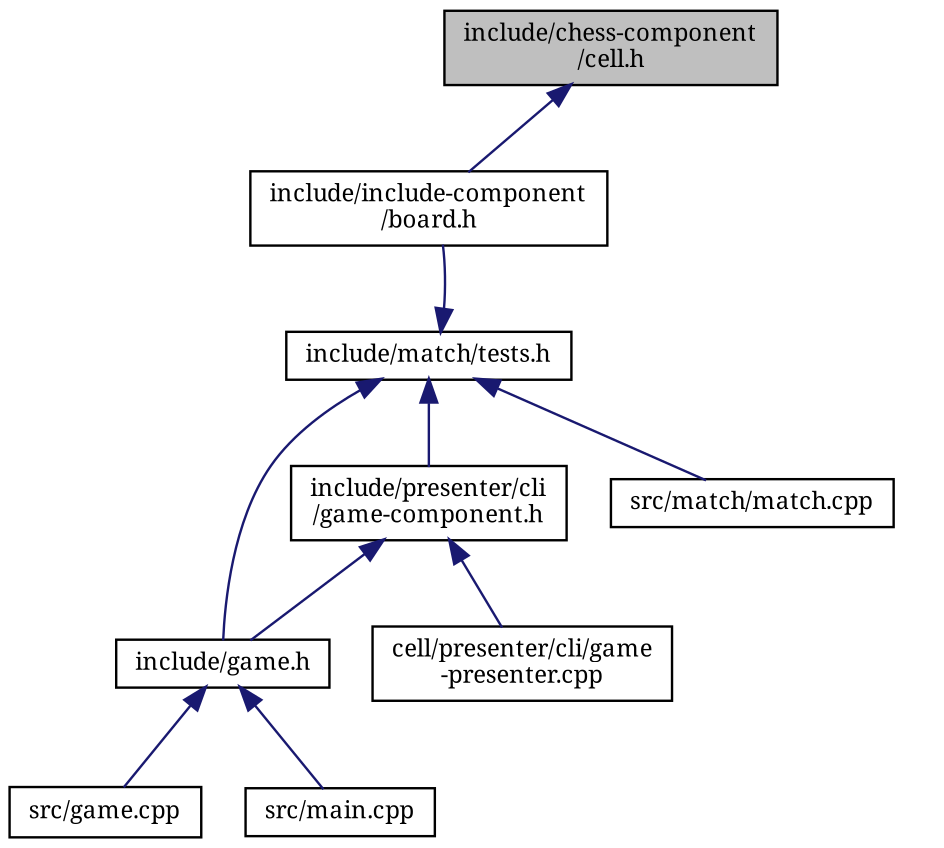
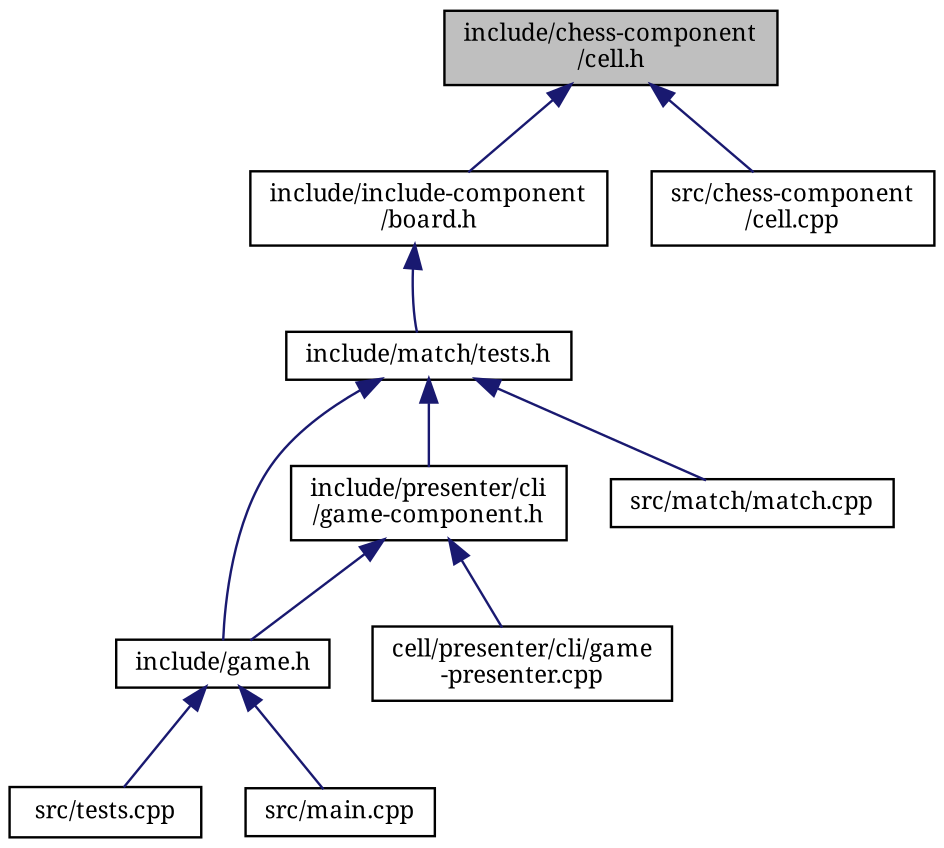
node "src/chess-component /cell.cpp": added
edge "include/include-component /board.h" -> "include/match/tests.h": reversed
node "src/game.cpp": label "src/game.cpp" -> "src/tests.cpp"
